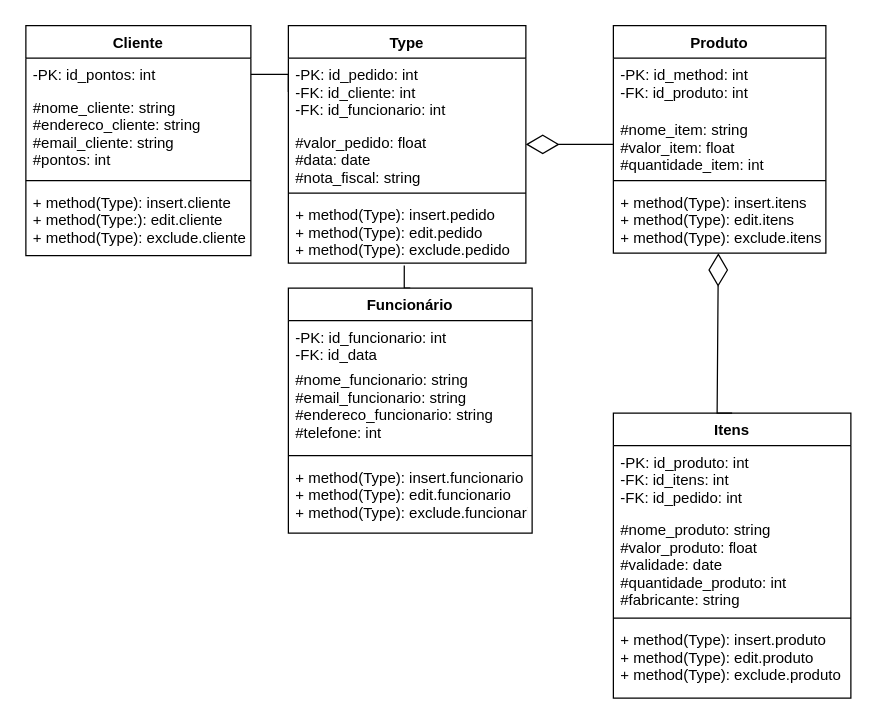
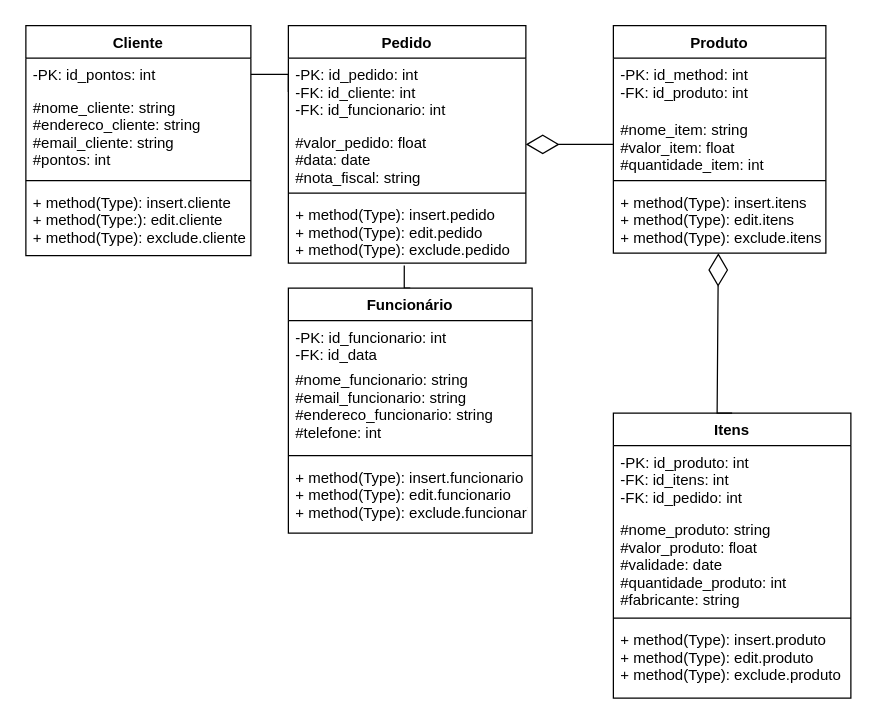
node "Type": label "Type" -> "Pedido"
